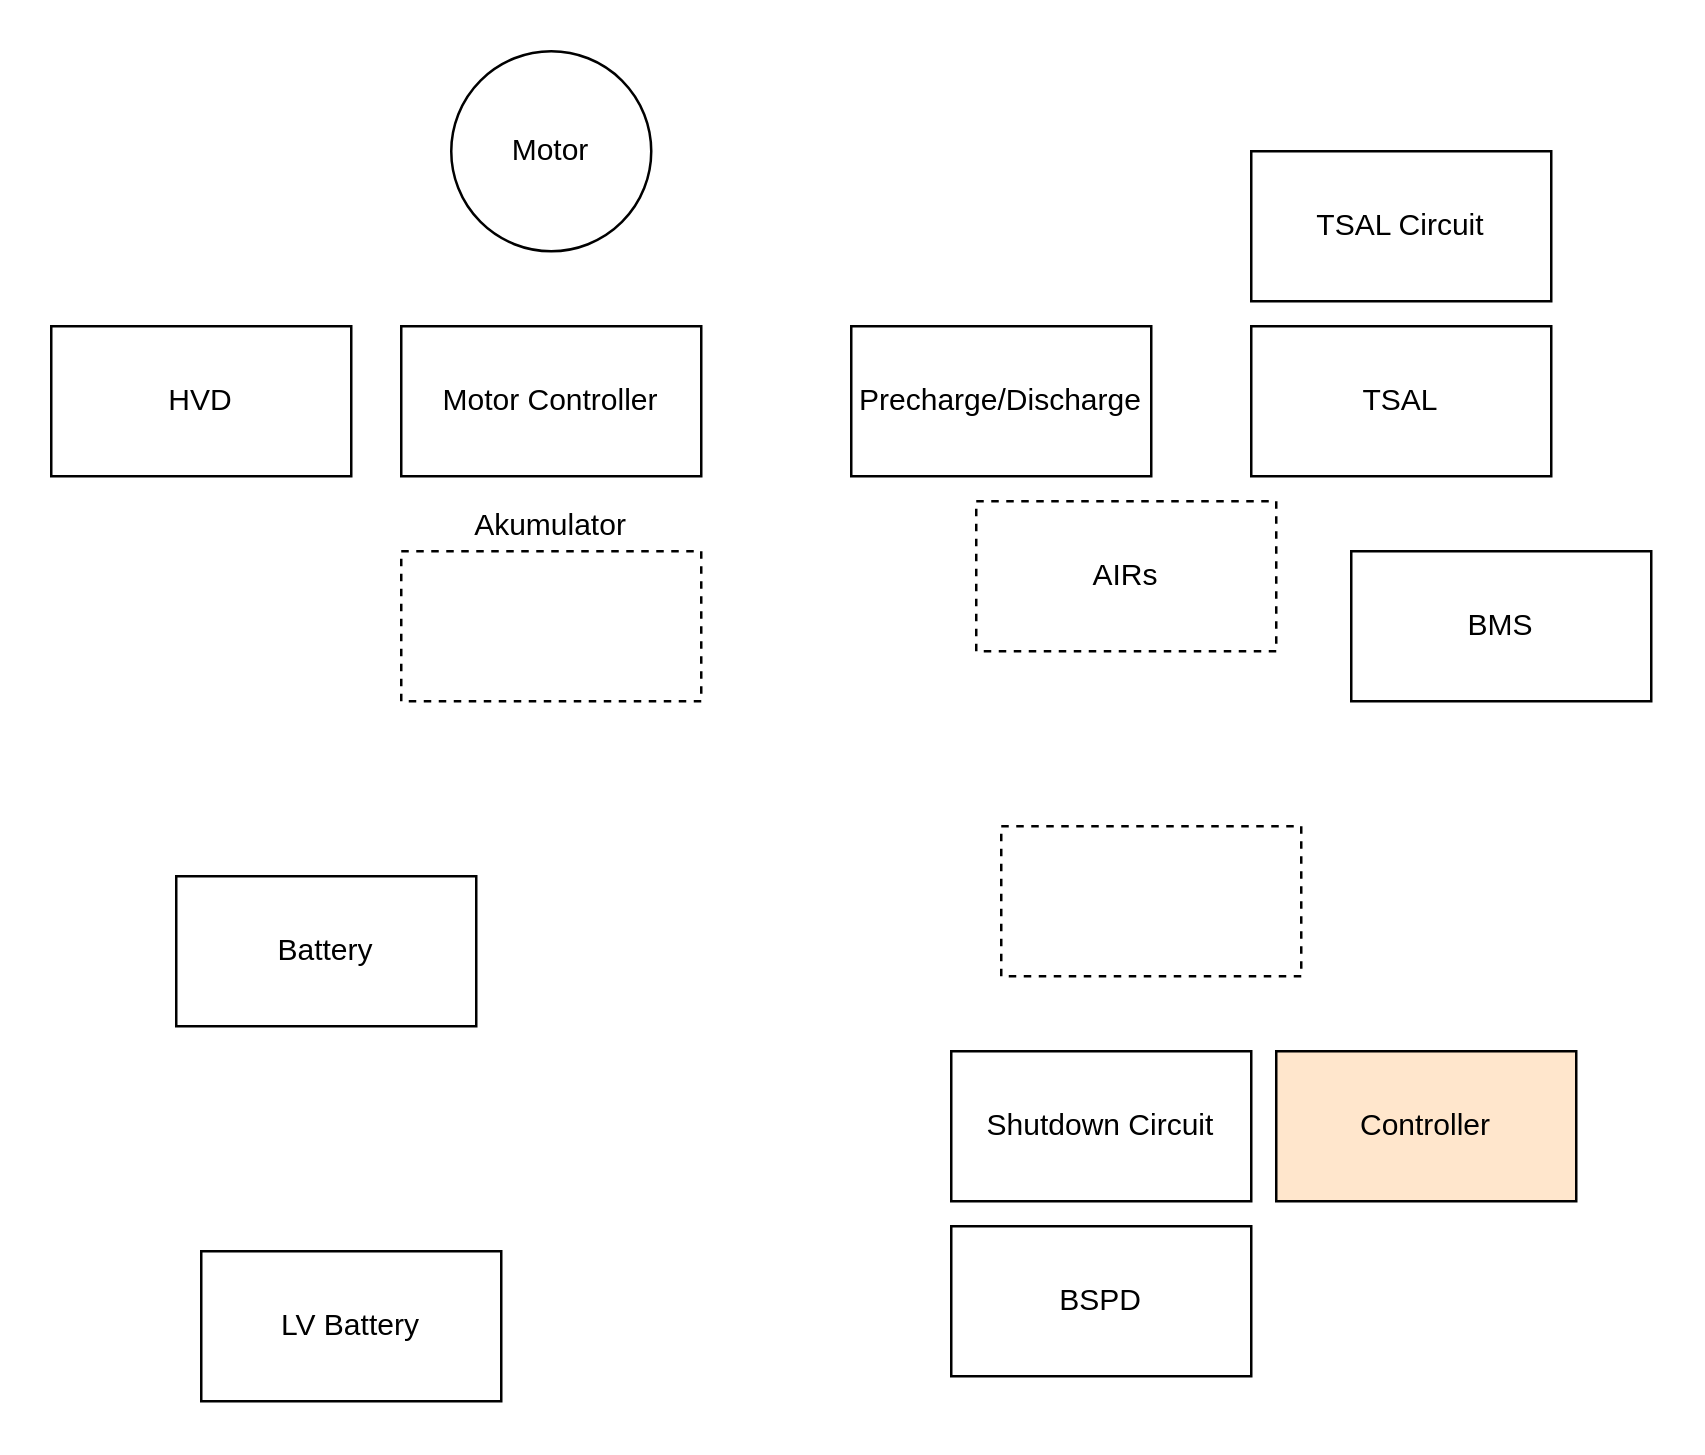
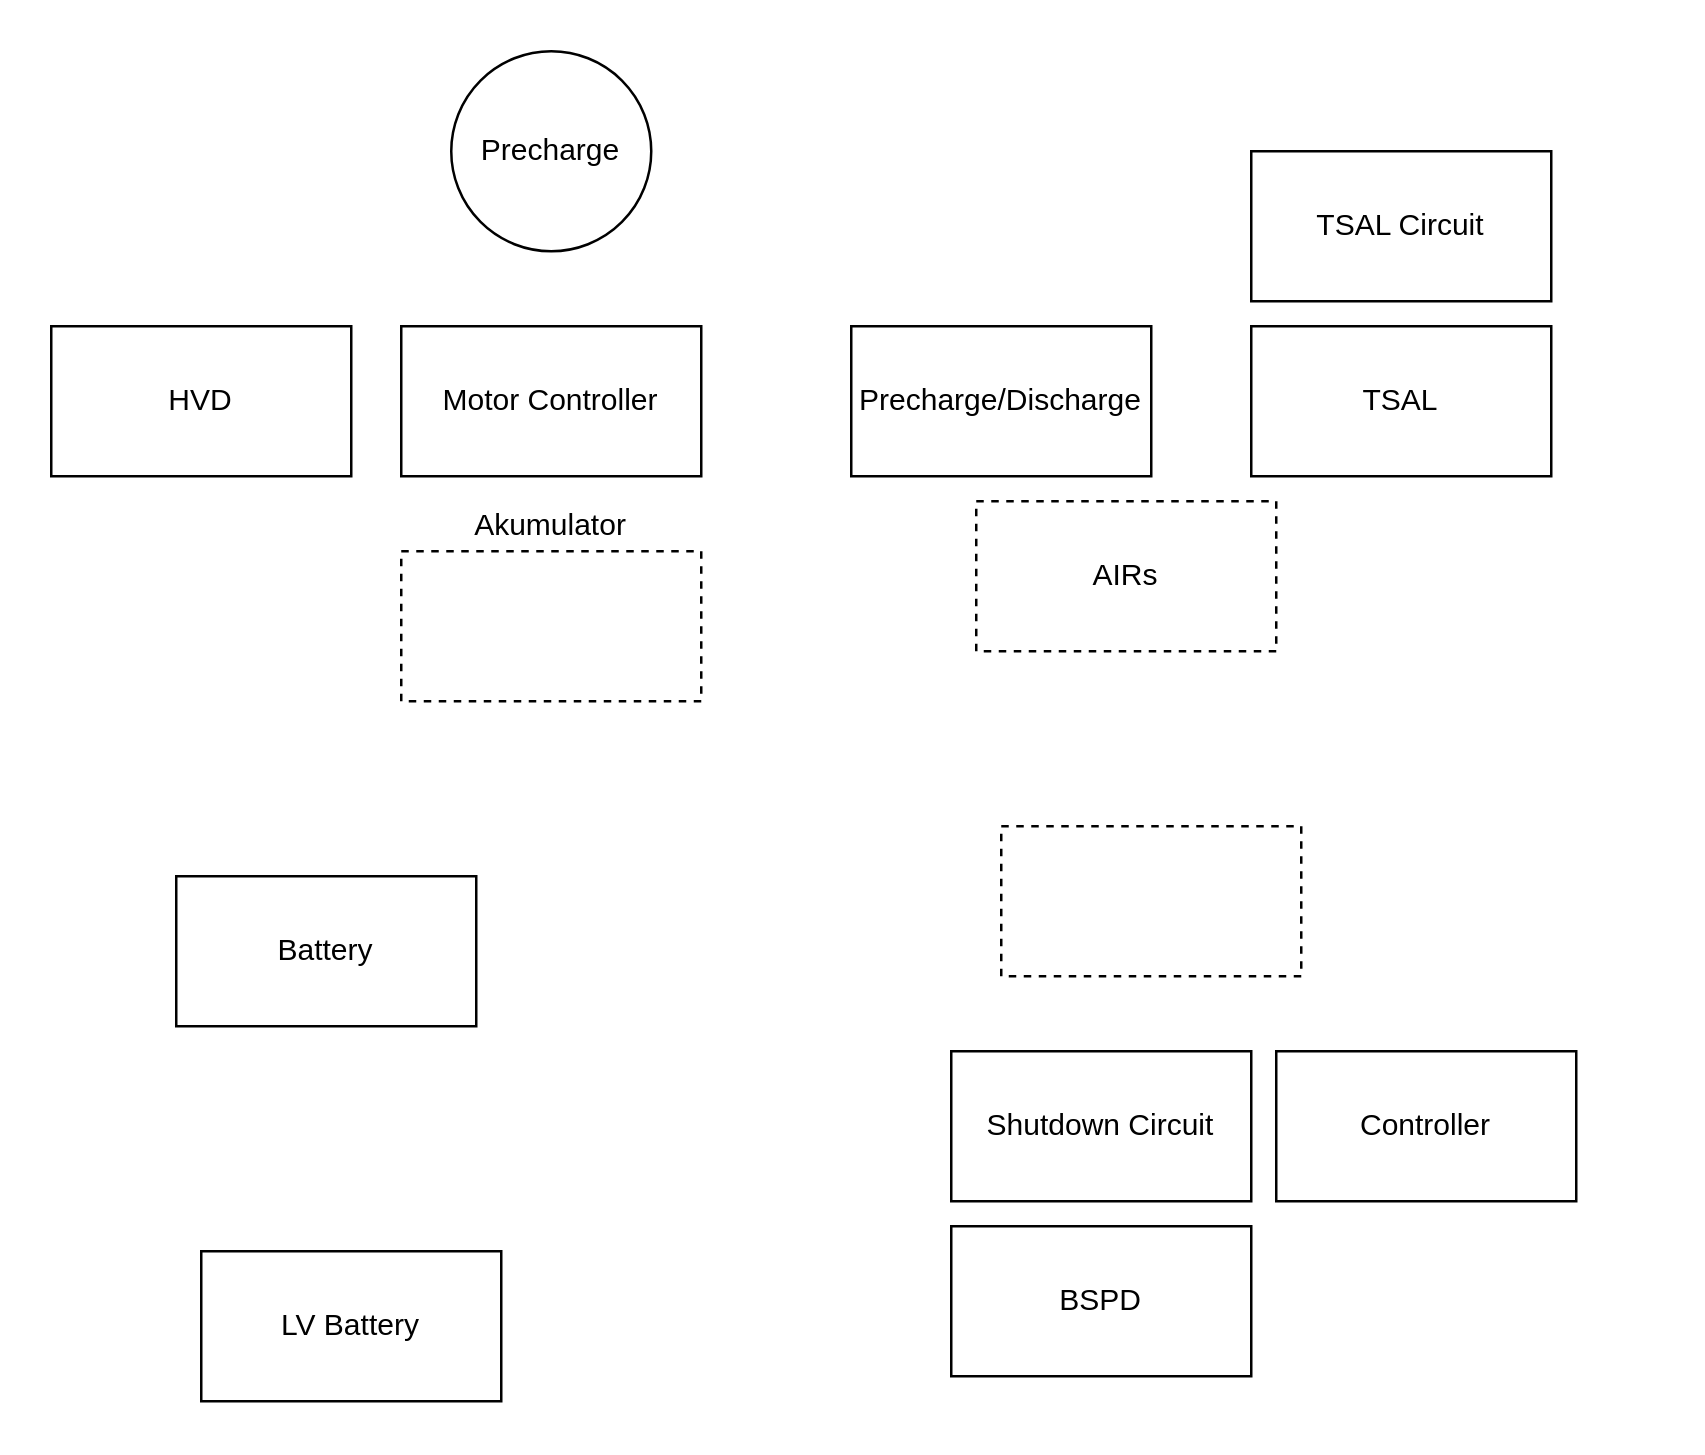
node "Motor": label "Motor" -> "Precharge"
node "BMS": removed
node "Controller": fillcolor #ffe6cc -> #ffffff
